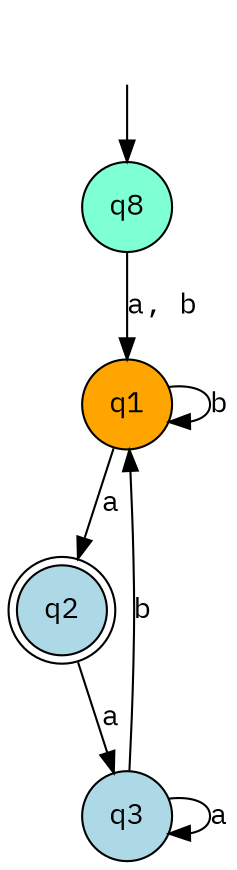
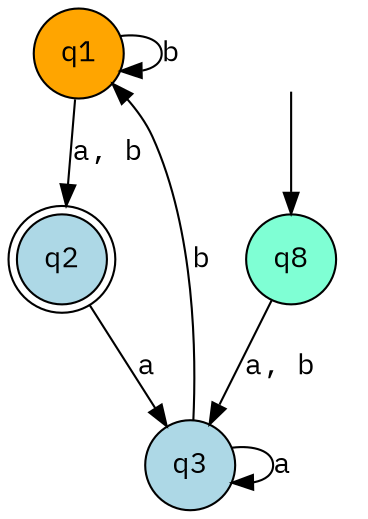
edge "q8" -> "q1": now "q8" -> "q3"
edge "q1" -> "q2": label "a" -> "a, b"
